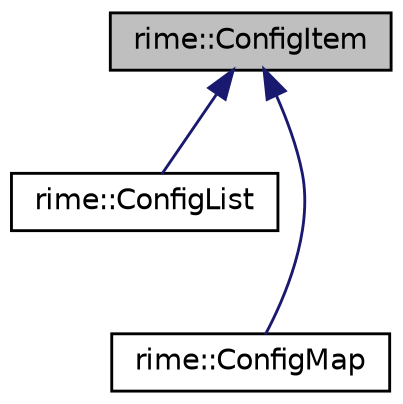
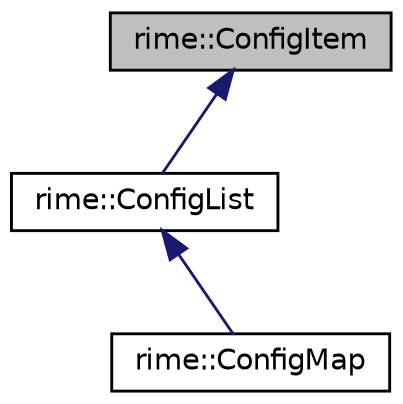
edge "rime::ConfigMap" -> "rime::ConfigItem": now "rime::ConfigMap" -> "rime::ConfigList"
